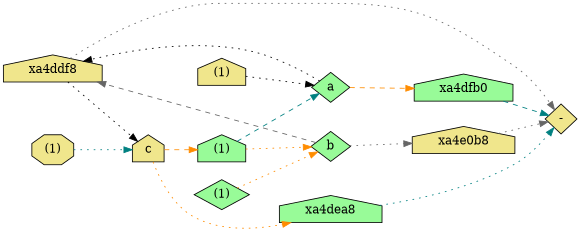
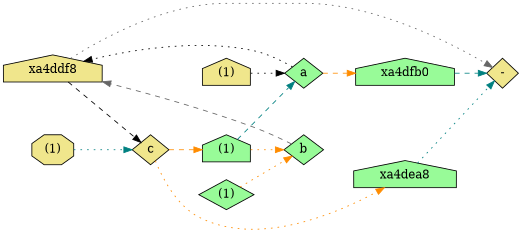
edge "xa4ddf8" -> "c": style dotted -> dashed
node "xa4e0b8": removed
node "c": shape house -> diamond
